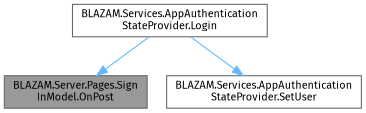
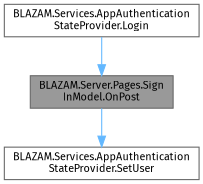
edge "BLAZAM.Services.AppAuthentication StateProvider.Login" -> "BLAZAM.Services.AppAuthentication StateProvider.SetUser": now "BLAZAM.Server.Pages.Sign InModel.OnPost" -> "BLAZAM.Services.AppAuthentication StateProvider.SetUser"
